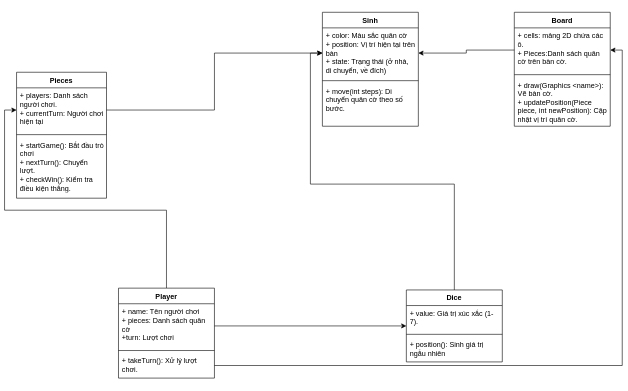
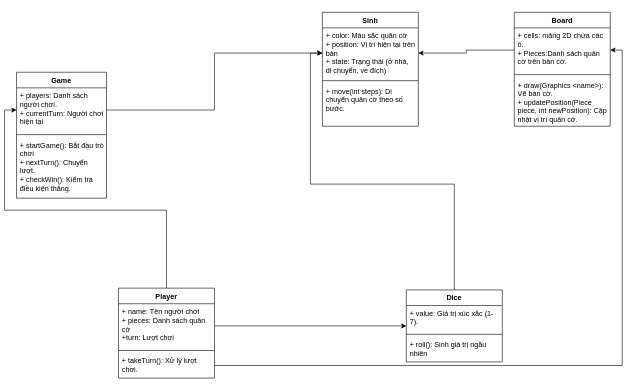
node "Pieces": label "Pieces" -> "Game"
node "+ position(): Sinh giá trị ngẫu nhiên": label "+ position(): Sinh giá trị ngẫu nhiên" -> "+ roll(): Sinh giá trị ngẫu nhiên"
